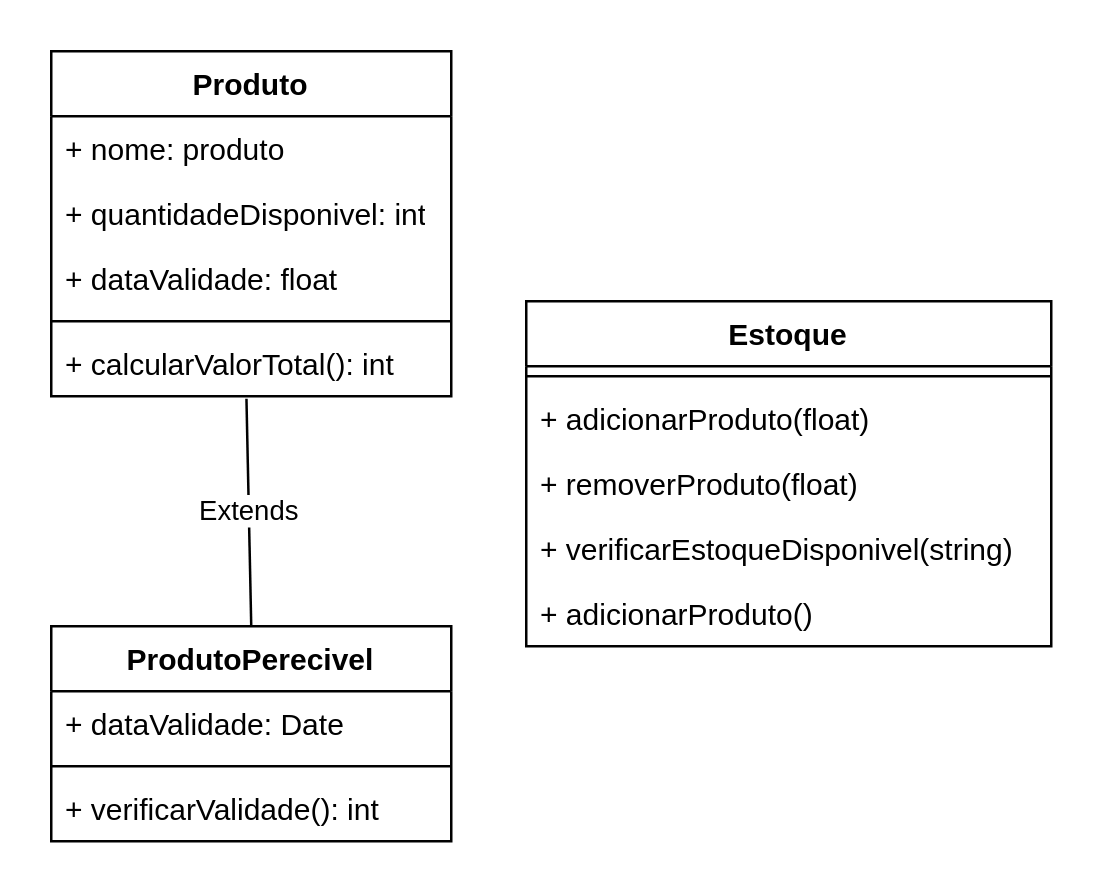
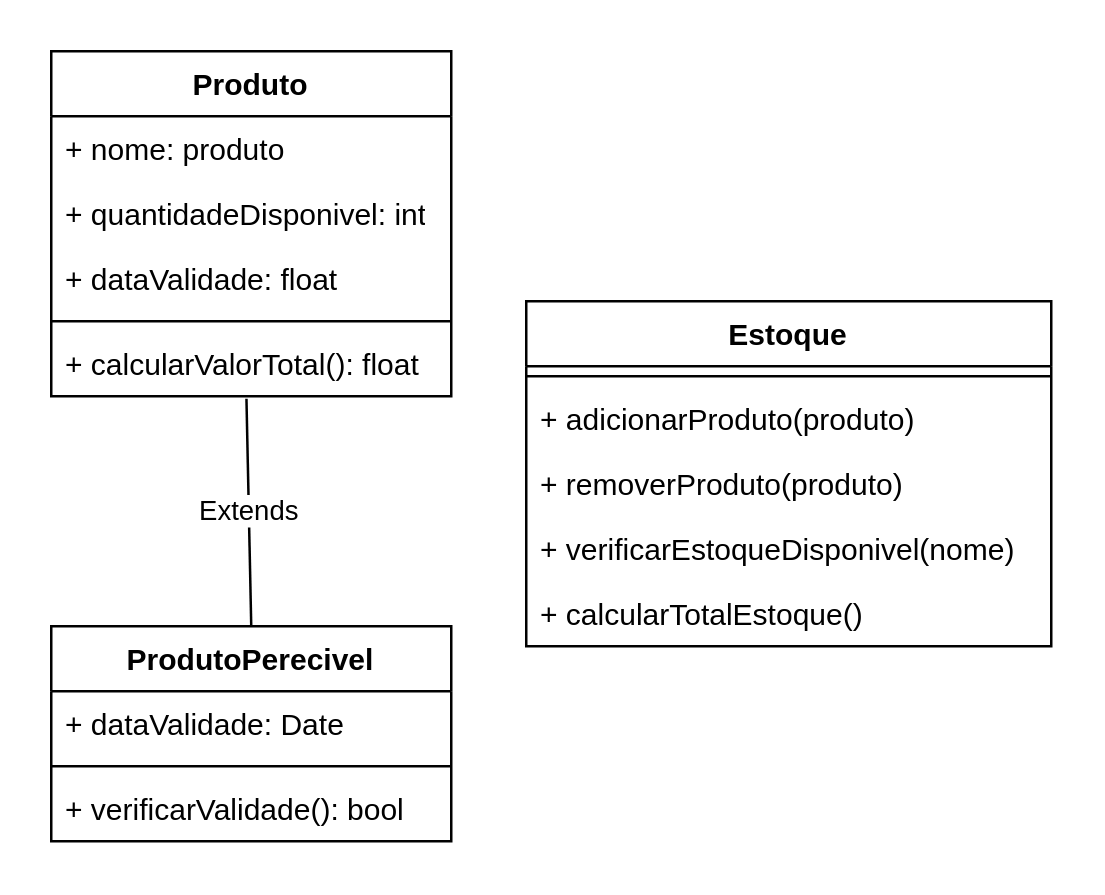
node "+ calcularValorTotal(): int": label "+ calcularValorTotal(): int" -> "+ calcularValorTotal(): float"
node "+ adicionarProduto(float)": label "+ adicionarProduto(float)" -> "+ adicionarProduto(produto)"
node "+ removerProduto(float)": label "+ removerProduto(float)" -> "+ removerProduto(produto)"
node "+ verificarEstoqueDisponivel(string)": label "+ verificarEstoqueDisponivel(string)" -> "+ verificarEstoqueDisponivel(nome)"
node "+ adicionarProduto()": label "+ adicionarProduto()" -> "+ calcularTotalEstoque()"
node "+ verificarValidade(): int": label "+ verificarValidade(): int" -> "+ verificarValidade(): bool"
